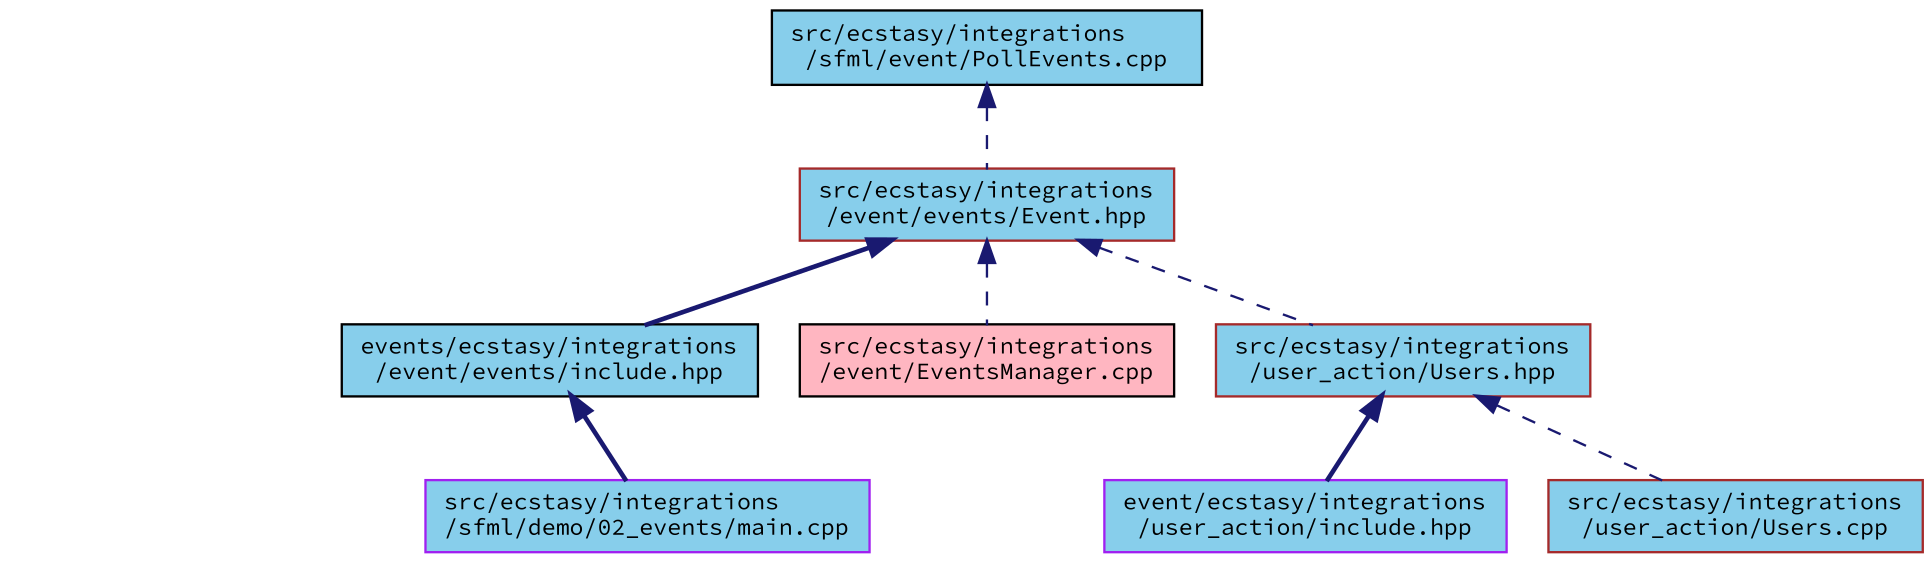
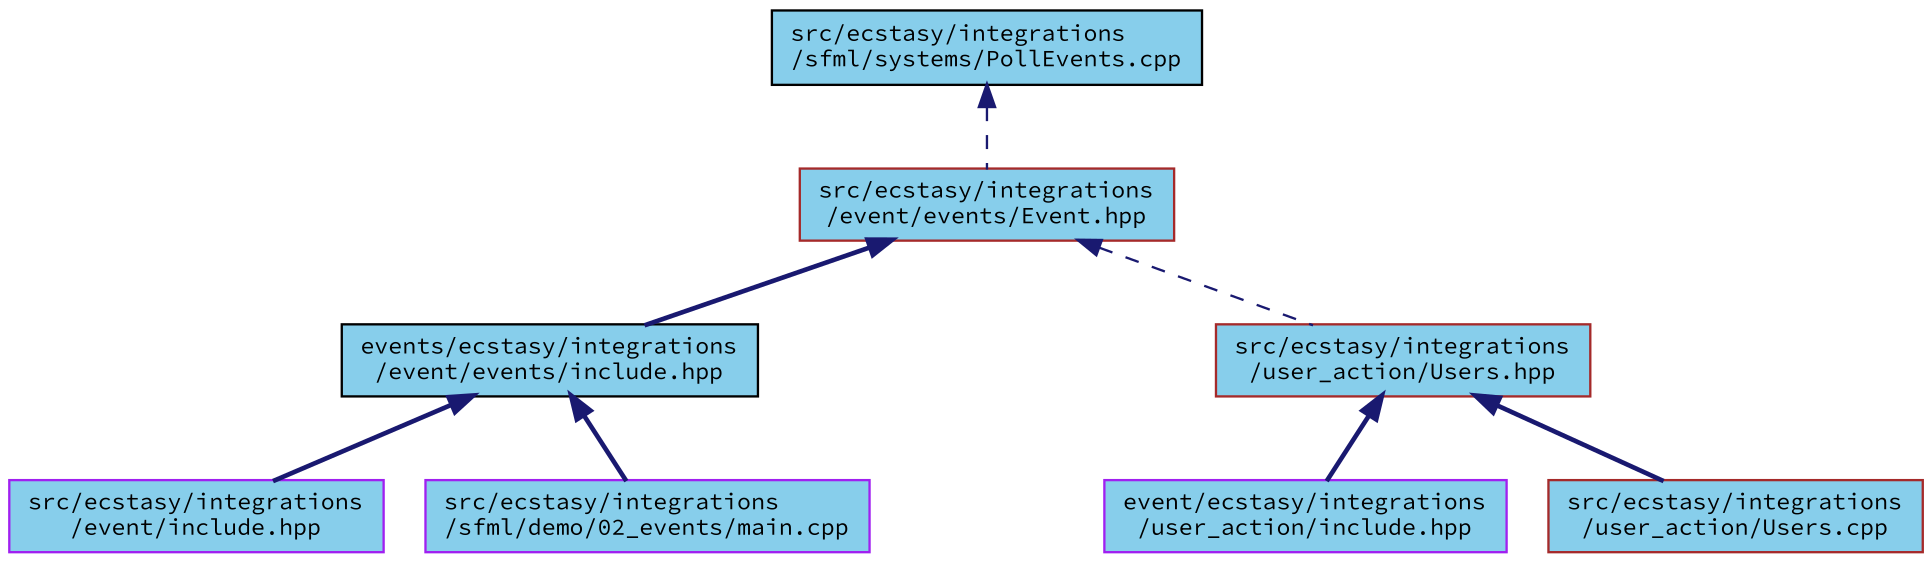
node "src/ecstasy/integrations /sfml/event/PollEvents.cpp": label "src/ecstasy/integrations /sfml/event/PollEvents.cpp" -> "src/ecstasy/integrations /sfml/systems/PollEvents.cpp"
node "src/ecstasy/integrations /event/EventsManager.cpp": removed
edge "src/ecstasy/integrations /user_action/Users.cpp" -> "src/ecstasy/integrations /user_action/Users.hpp": style dashed -> bold
node "src/ecstasy/integrations /event/include.hpp": added
